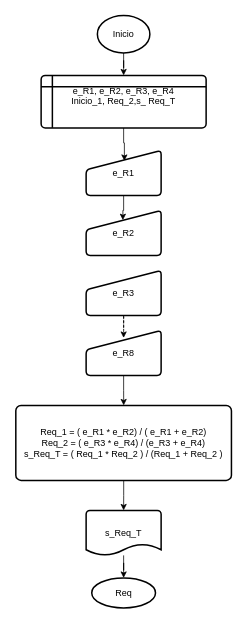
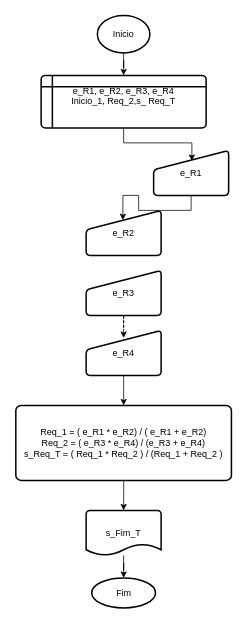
node "e_R1": moved (123, 173) -> (191, 173)
node "e_R8": label "e_R8" -> "e_R4"
node "s_Req_T": label "s_Req_T" -> "s_Fim_T"
node "Req": label "Req" -> "Fim"
